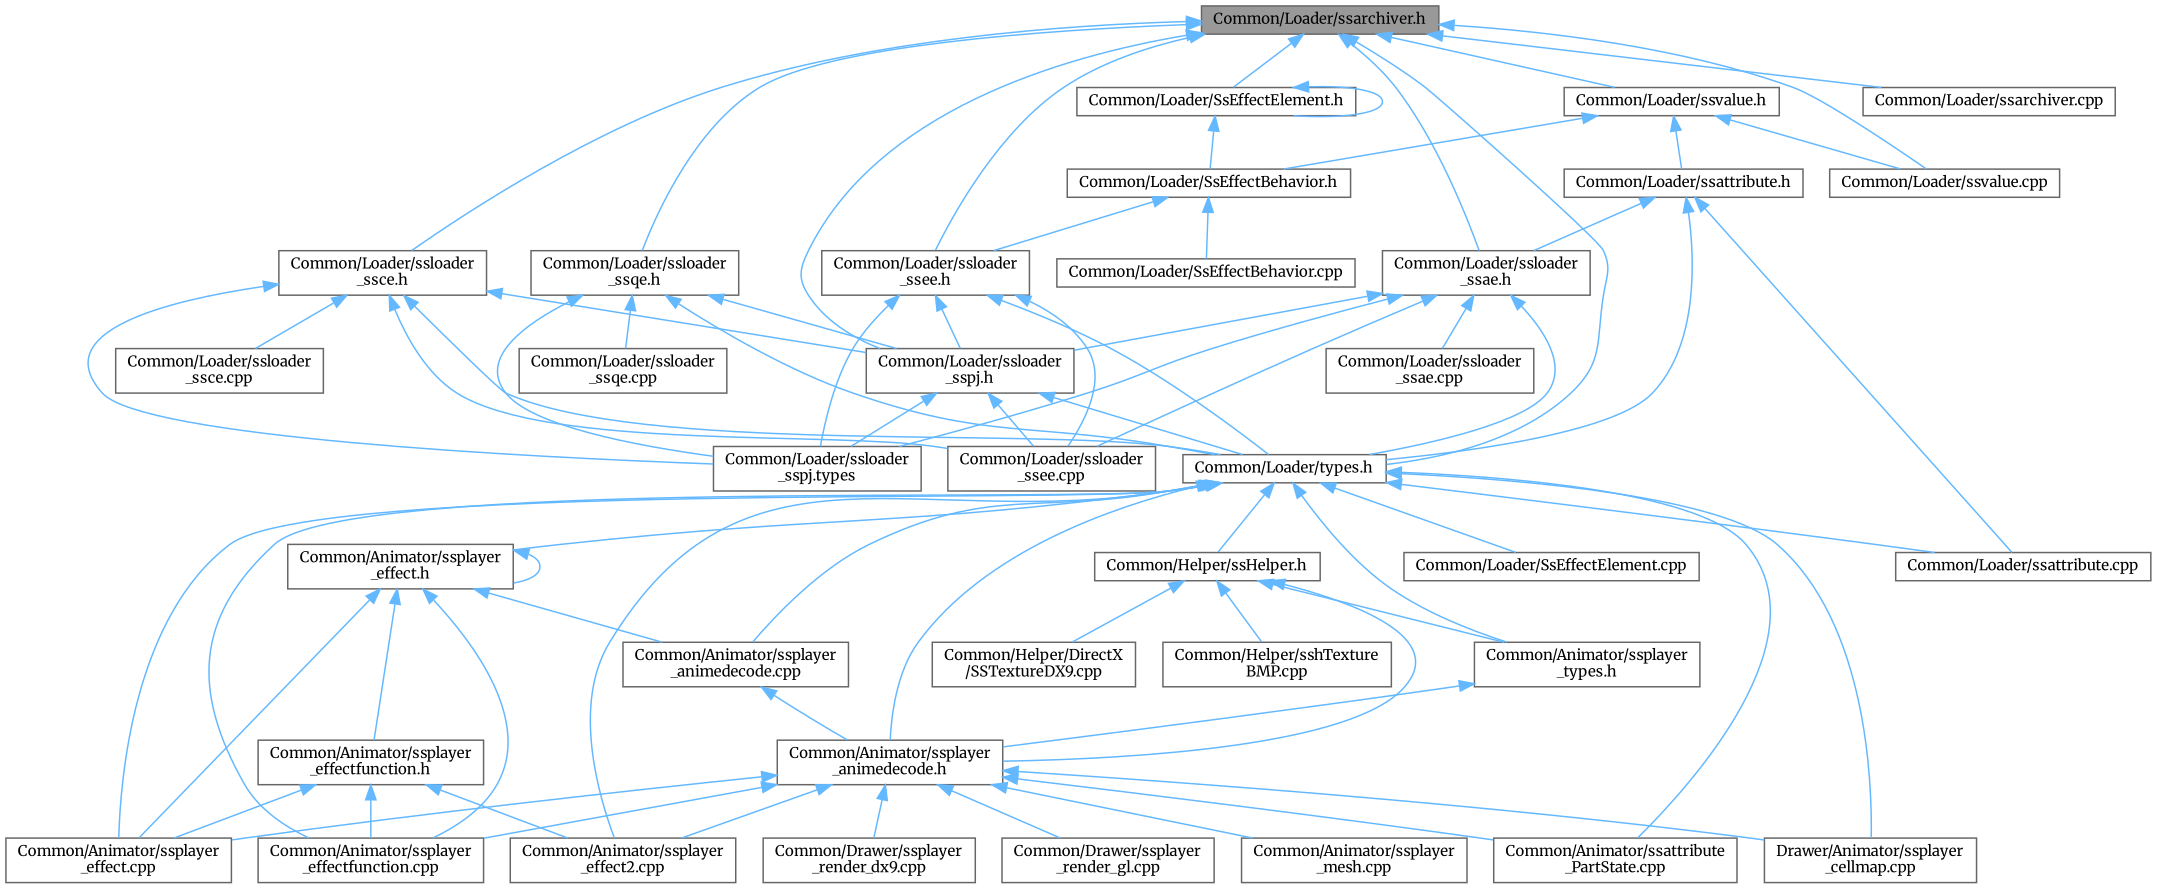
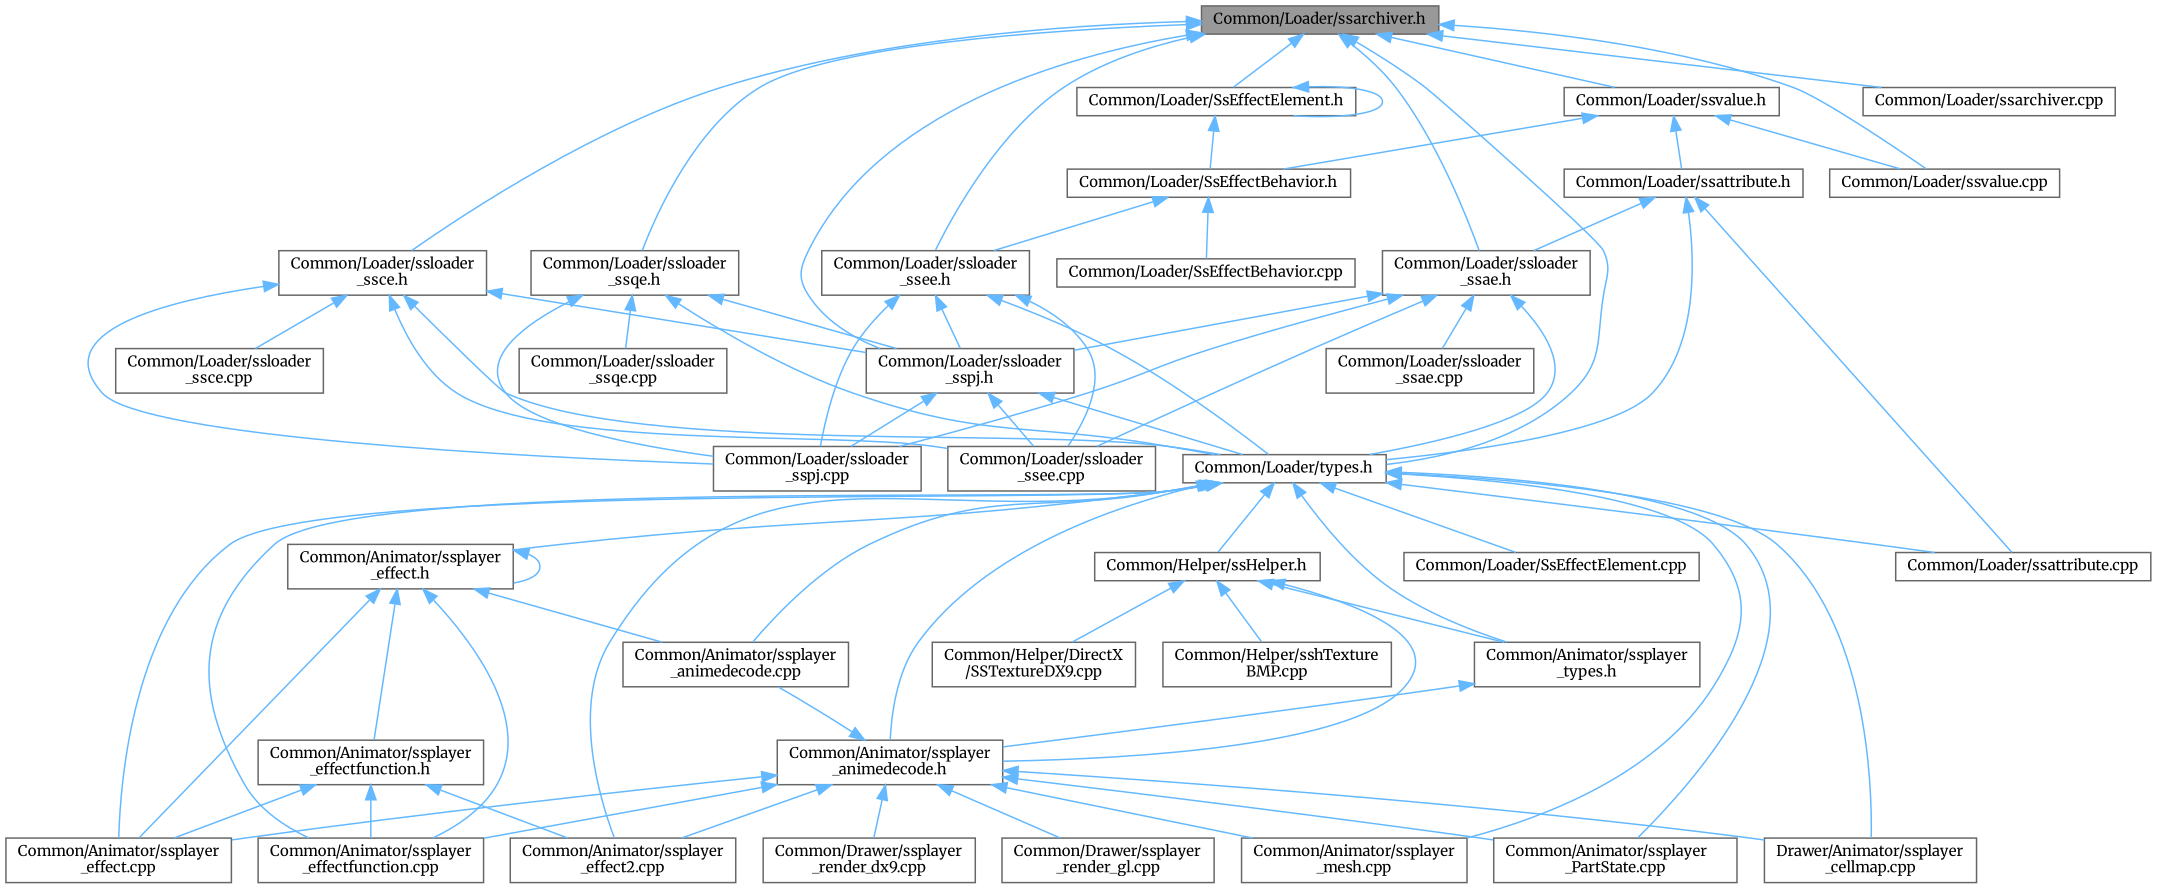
node "Common/Loader/ssloader _sspj.types": label "Common/Loader/ssloader _sspj.types" -> "Common/Loader/ssloader _sspj.cpp"
edge "Common/Animator/ssplayer _mesh.cpp" -> "Common/Loader/types.h": added
edge "Common/Animator/ssplayer _animedecode.h" -> "Common/Animator/ssplayer _animedecode.cpp": reversed
node "Common/Animator/ssattribute _PartState.cpp": label "Common/Animator/ssattribute _PartState.cpp" -> "Common/Animator/ssplayer _PartState.cpp"
